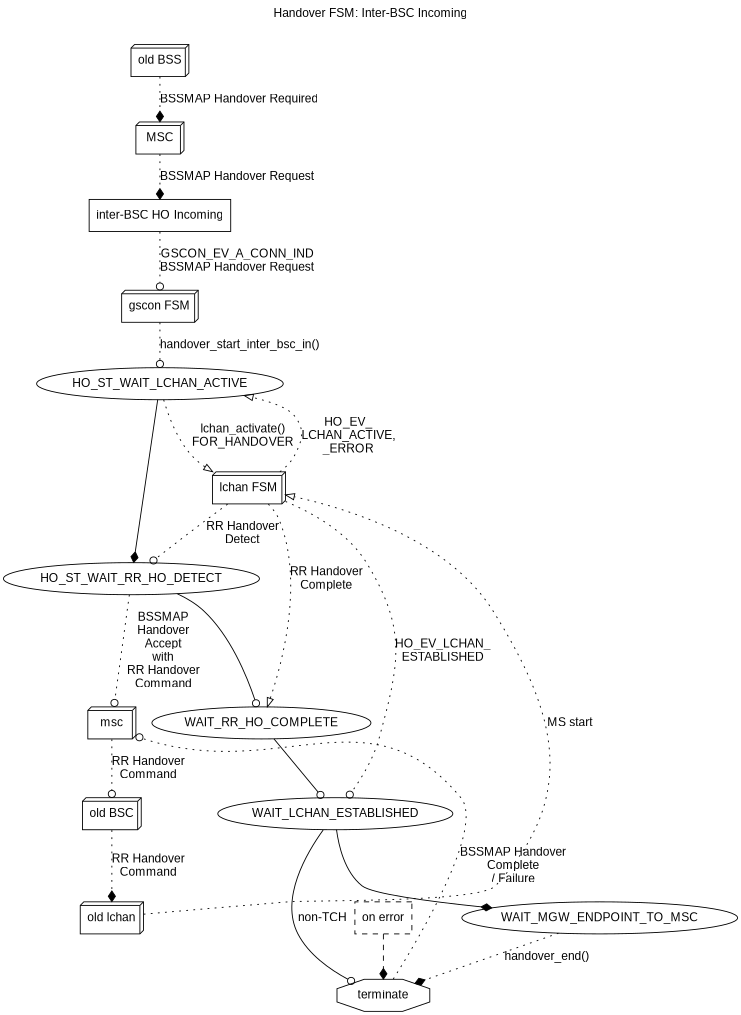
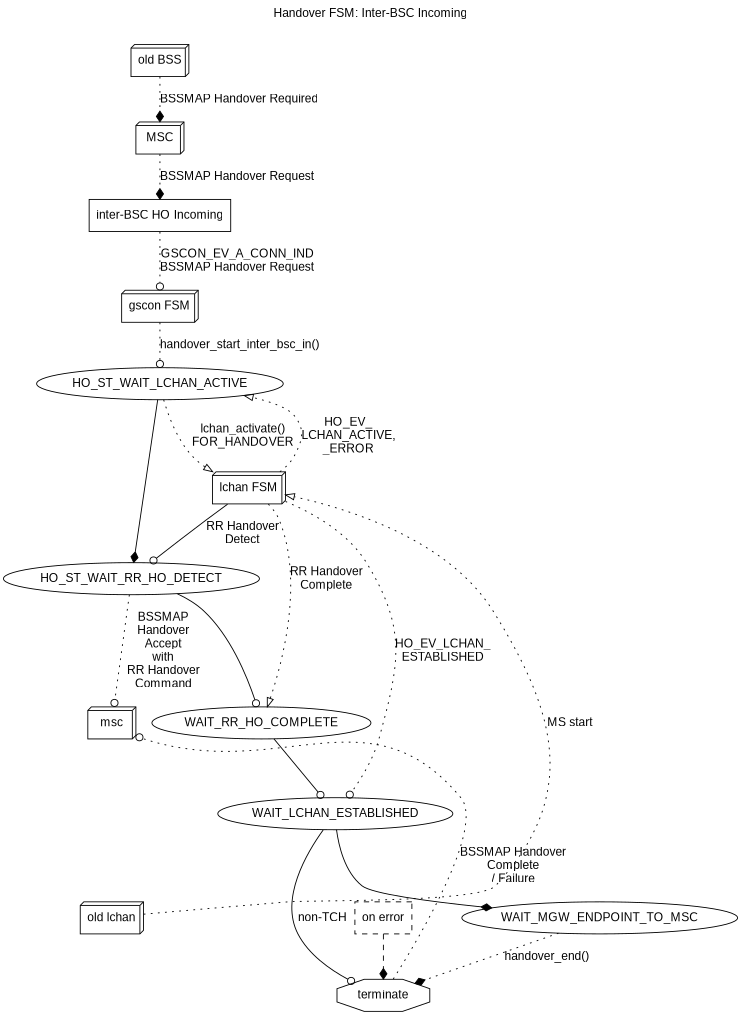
edge "lchan FSM" -> "HO_ST_WAIT_RR_HO_DETECT": style dotted -> solid
node "old BSC": removed
